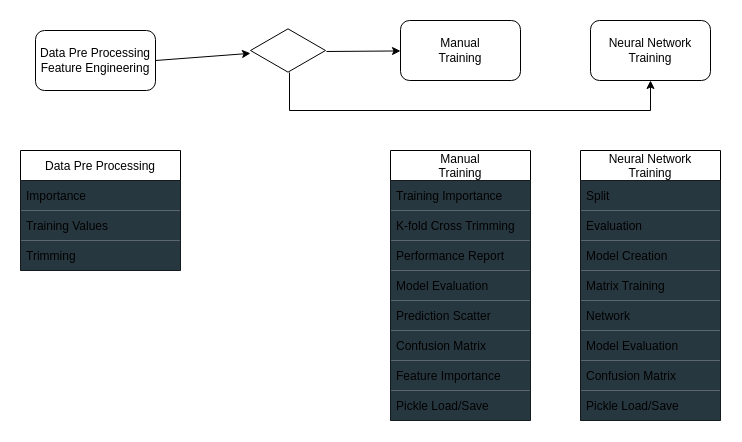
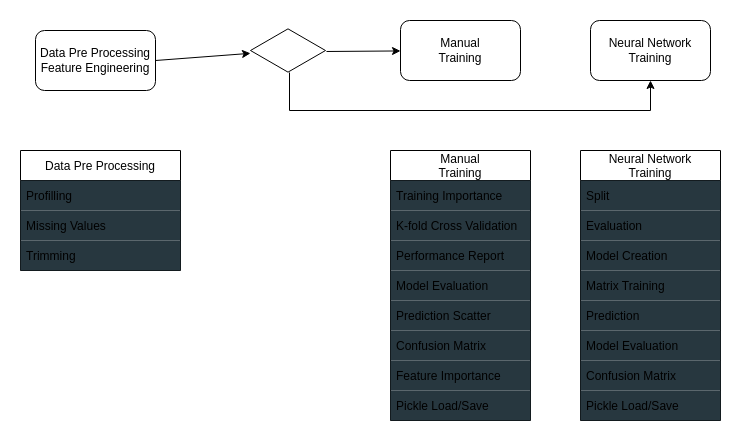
node "Importance": label "Importance" -> "Profilling"
node "Training Values": label "Training Values" -> "Missing Values"
node "K-fold Cross Trimming": label "K-fold Cross Trimming" -> "K-fold Cross Validation"
node "Network": label "Network" -> "Prediction"
